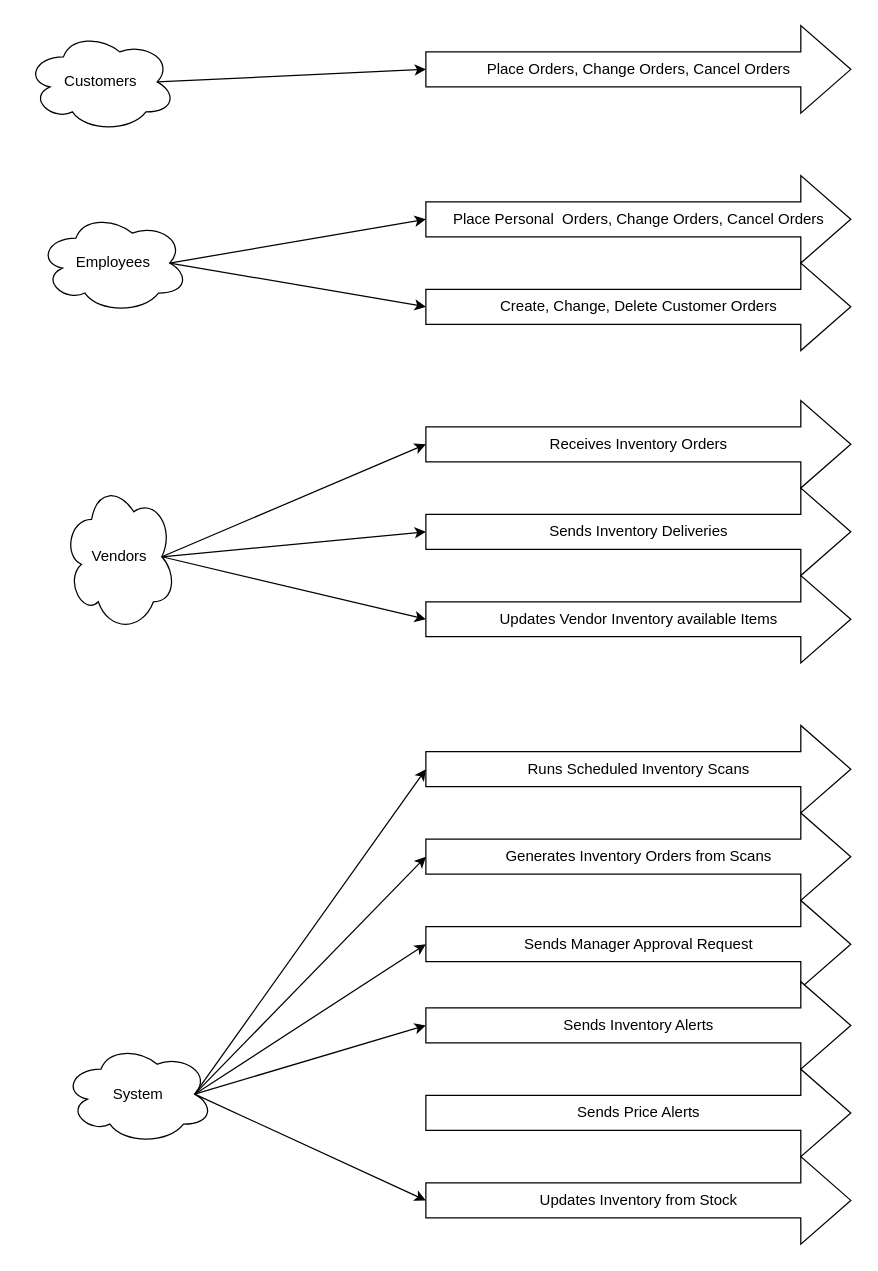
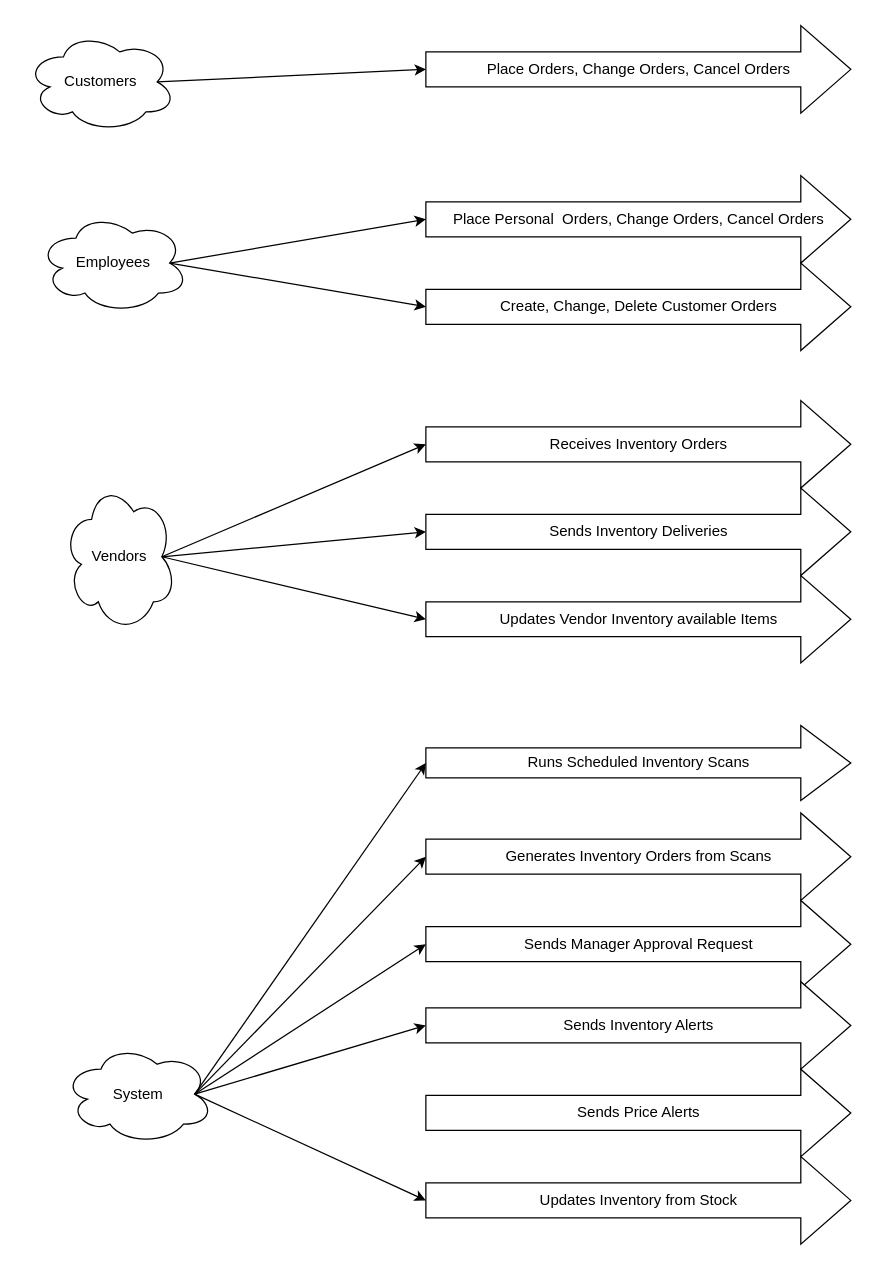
node "Runs Scheduled Inventory Scans": size 425x88 -> 425x75
